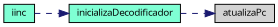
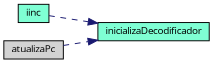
edge "inicializaDecodificador" -> "atualizaPc": reversed
